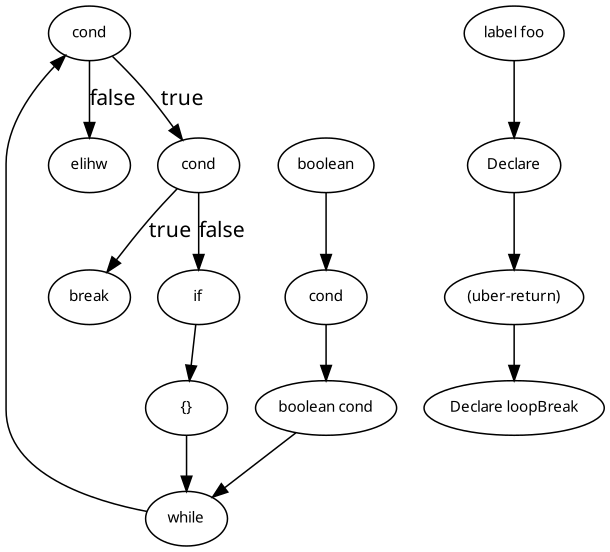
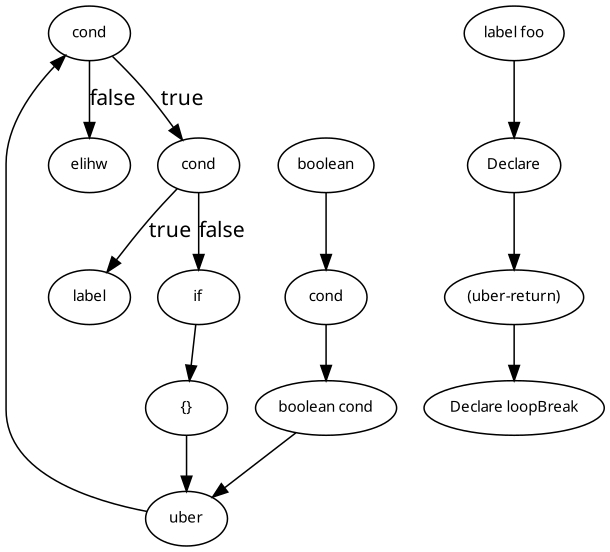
node "break": label "break" -> "label"
node "while": label "while" -> "uber"
